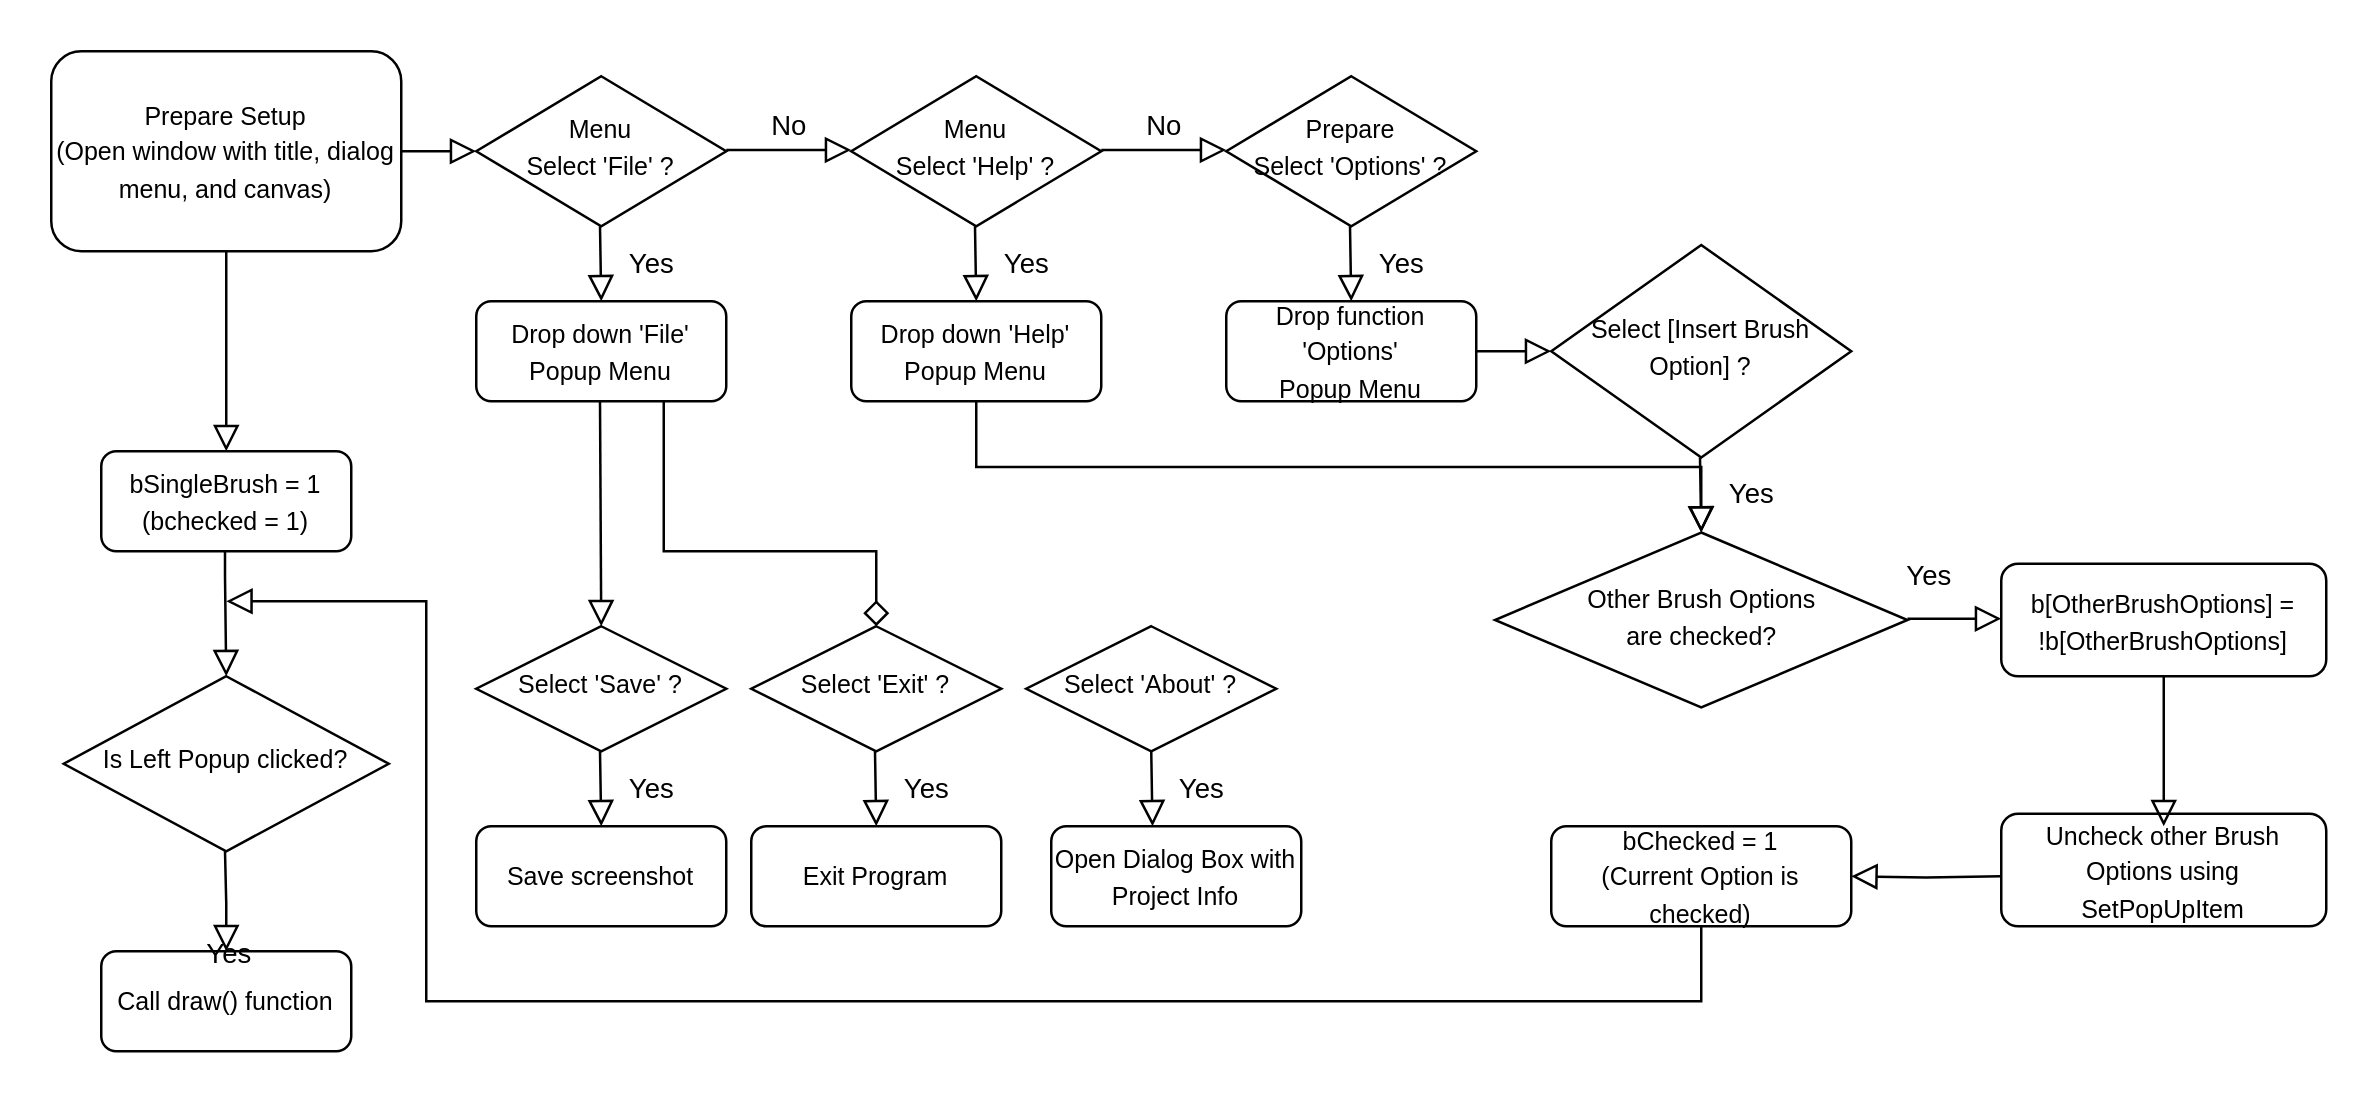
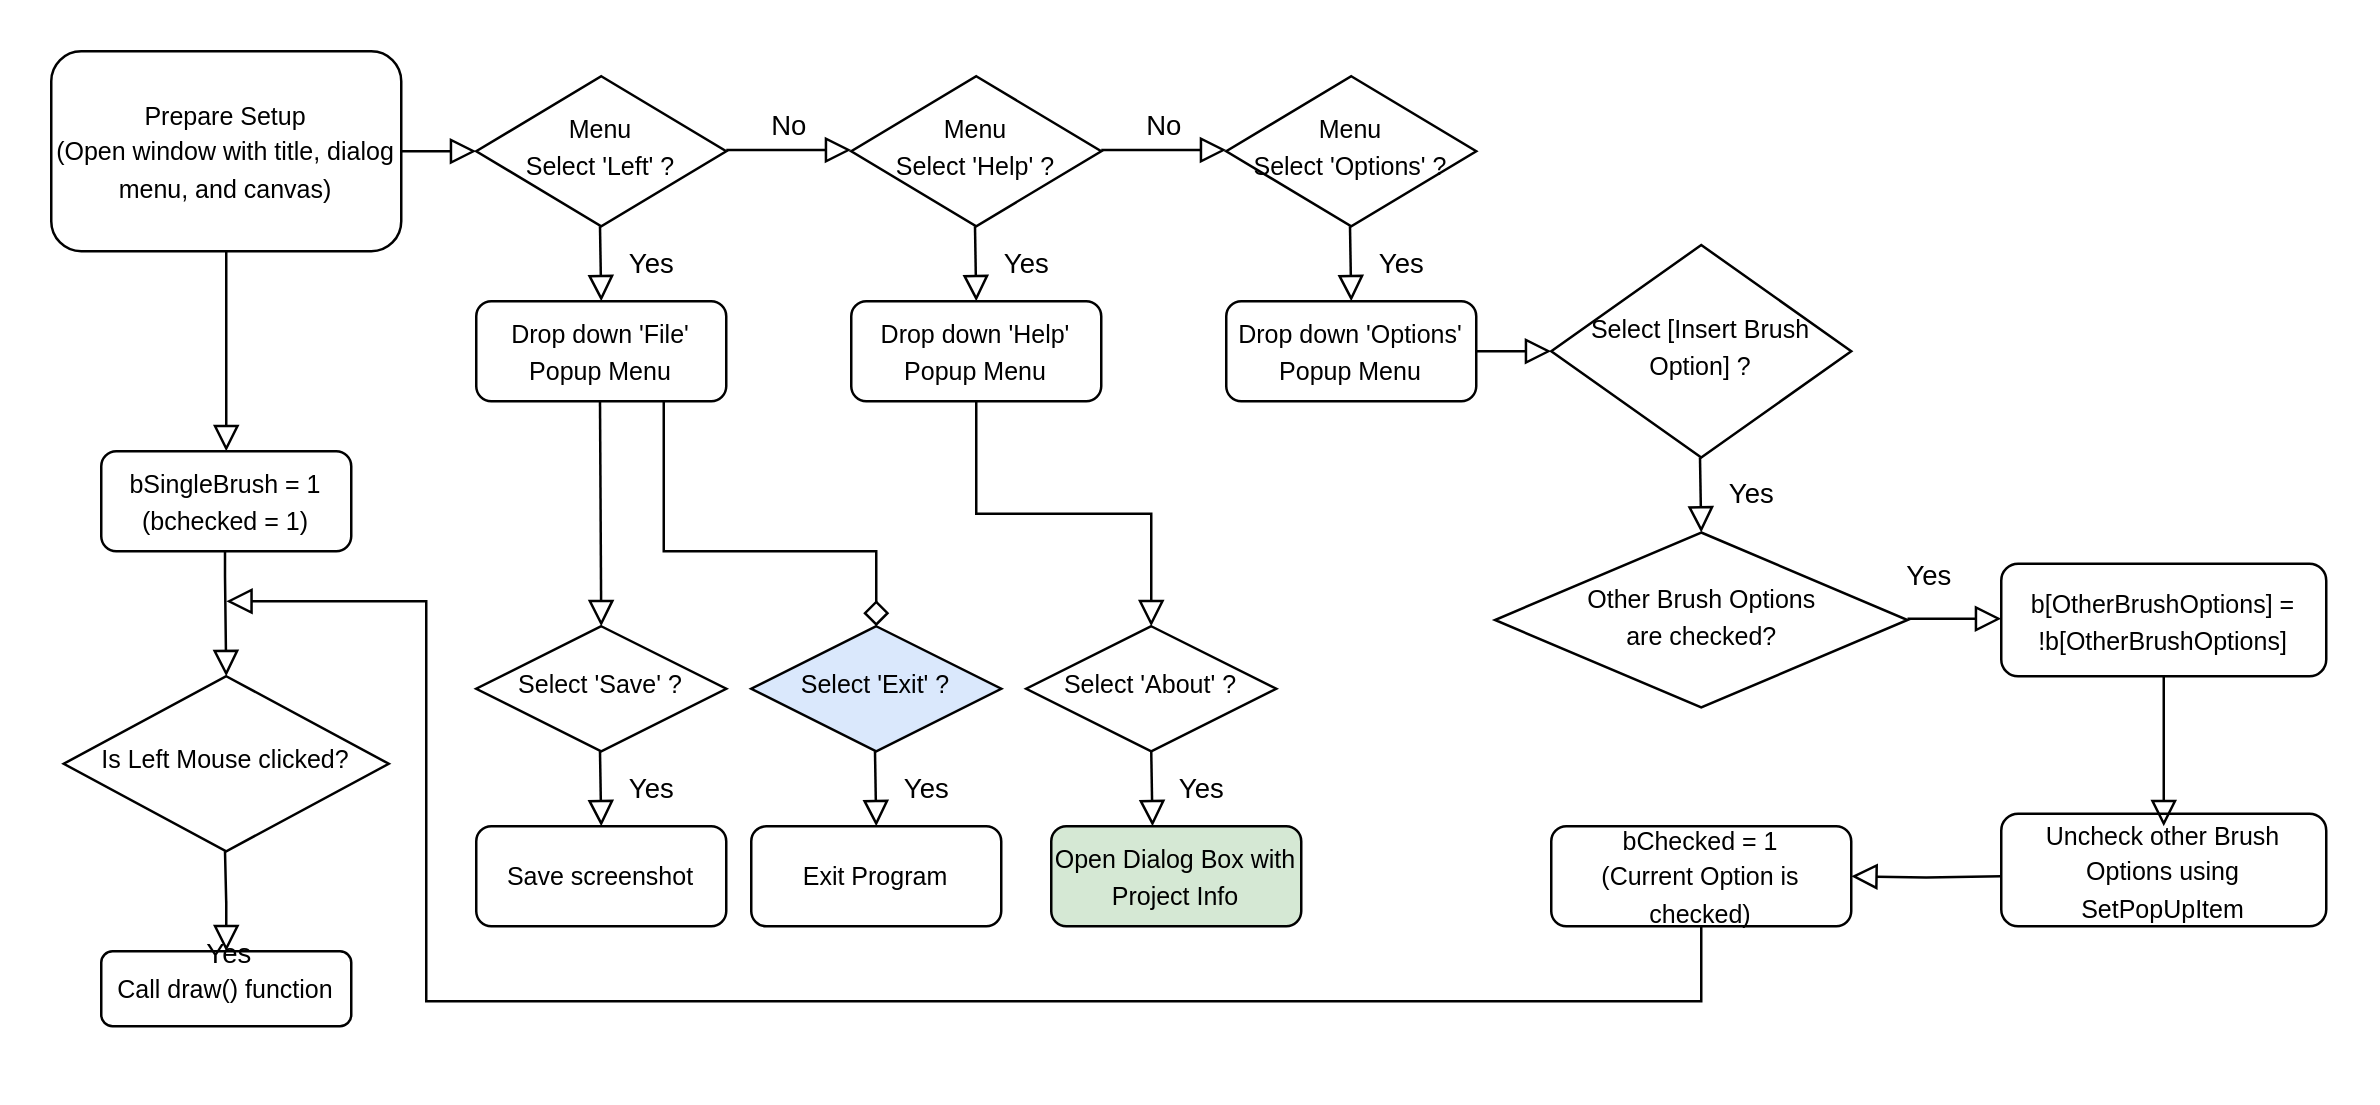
node "Menu Select 'File' ?": label "Menu Select 'File' ?" -> "Menu Select 'Left' ?"
node "Prepare Select 'Options' ?": label "Prepare Select 'Options' ?" -> "Menu Select 'Options' ?"
node "Drop function 'Options' Popup Menu": label "Drop function 'Options' Popup Menu" -> "Drop down 'Options' Popup Menu"
edge "Drop down 'Help' Popup Menu" -> "Other Brush Options are checked?": now "Drop down 'Help' Popup Menu" -> "Select 'About' ?"
node "Select 'Exit' ?": fillcolor #ffffff -> #dae8fc
node "Is Left Popup clicked?": label "Is Left Popup clicked?" -> "Is Left Mouse clicked?"
node "Open Dialog Box with Project Info": fillcolor #ffffff -> #d5e8d4
node "Call draw() function": size 250x100 -> 250x75
